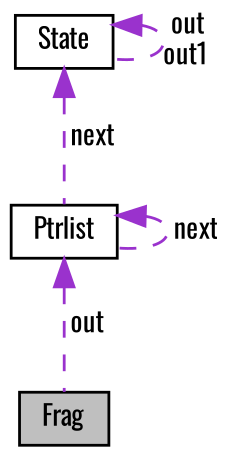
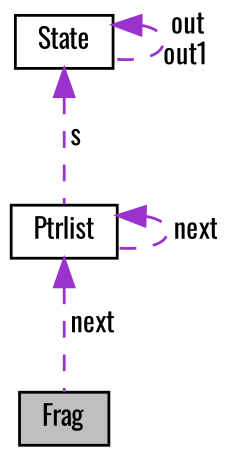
edge "Ptrlist" -> "State": label " next" -> " s"
edge "Frag" -> "Ptrlist": label " out" -> " next"
